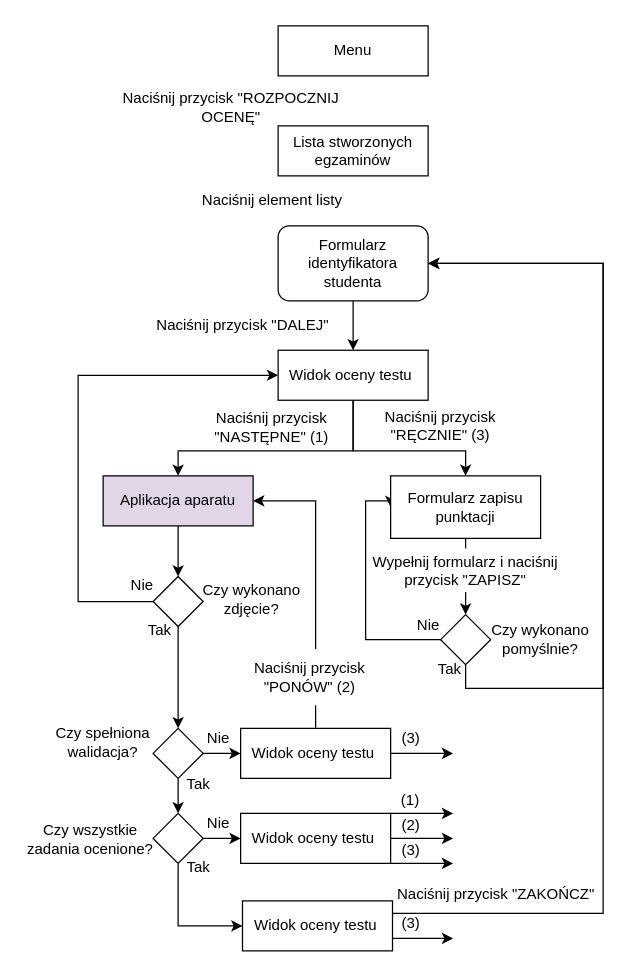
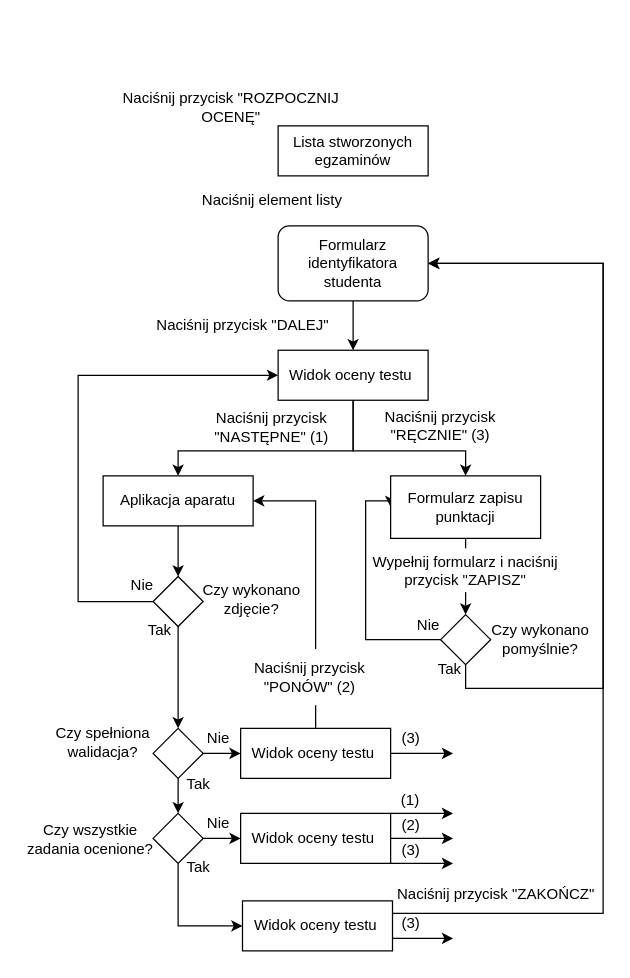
node "Menu": removed
node "Aplikacja aparatu": fillcolor #e1d5e7 -> #ffffff
